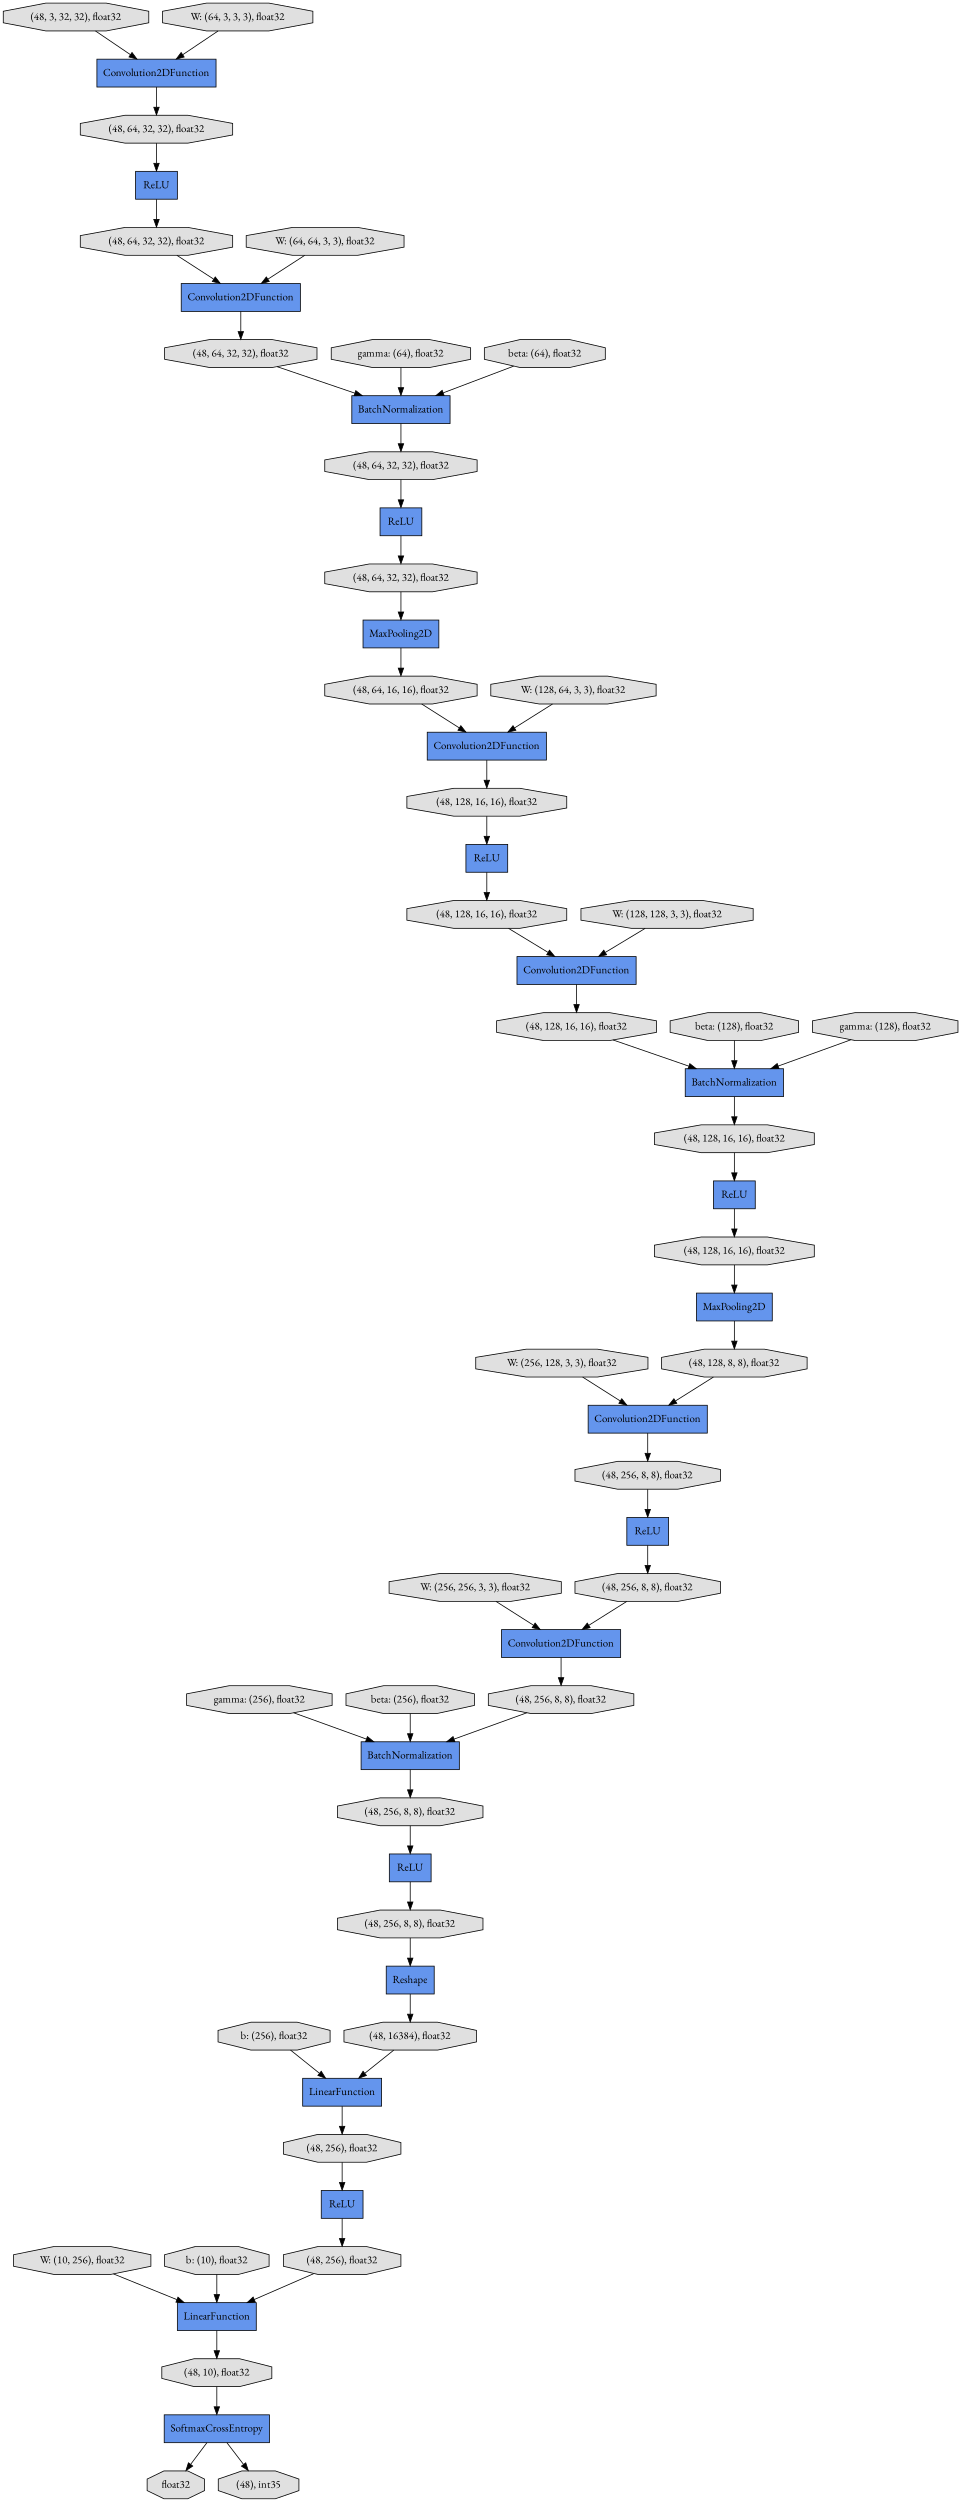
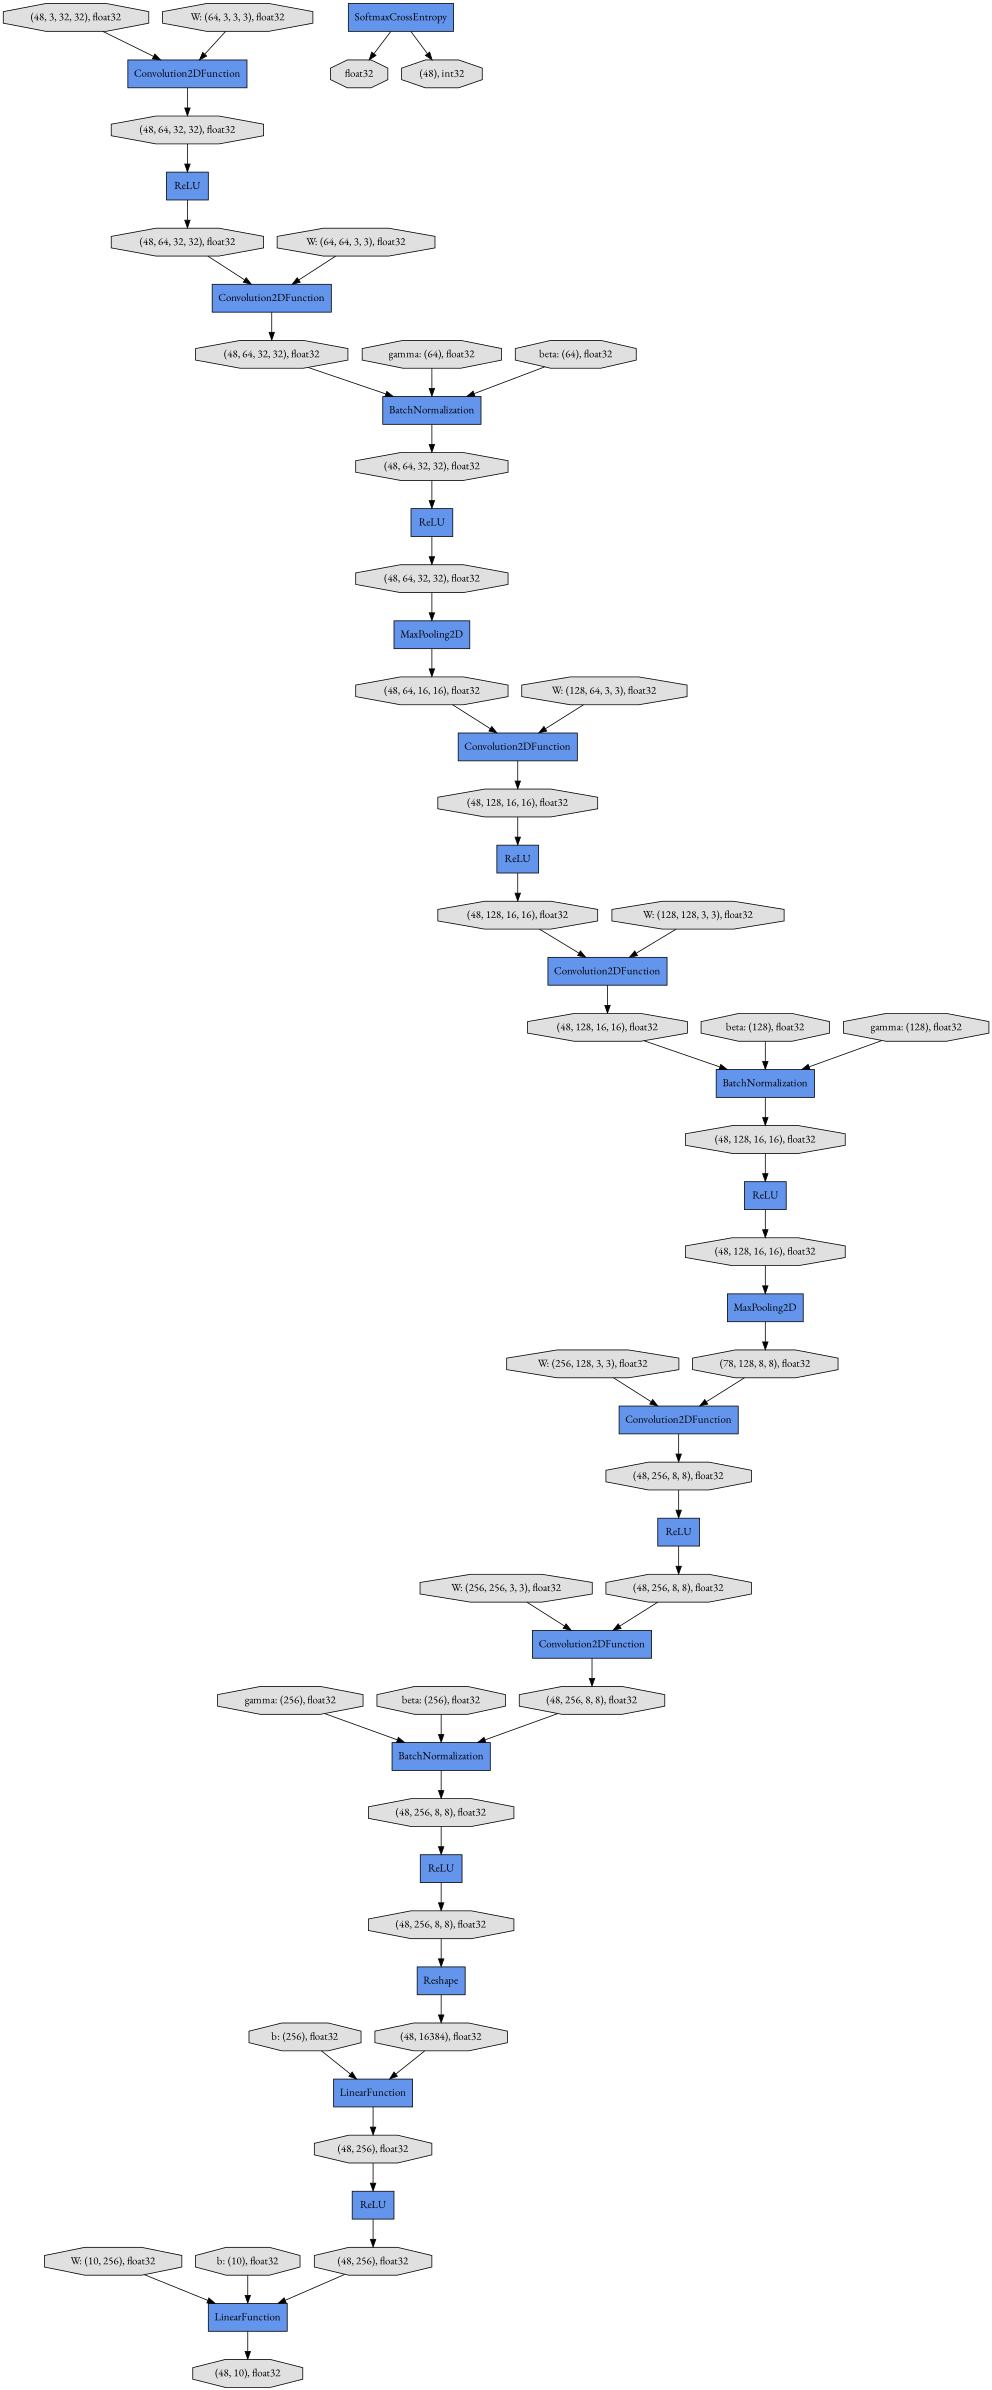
node "(48, 128, 8, 8), float32": label "(48, 128, 8, 8), float32" -> "(78, 128, 8, 8), float32"
edge "(48, 10), float32" -> "SoftmaxCrossEntropy": removed
node "(48), int35": label "(48), int35" -> "(48), int32"
